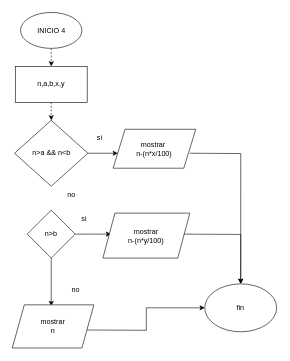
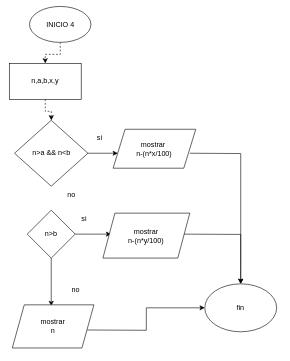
node "INICIO 4": moved (51, 30) -> (60, 24)
node "n,a,b,x,y": moved (51, 84) -> (45, 81)
